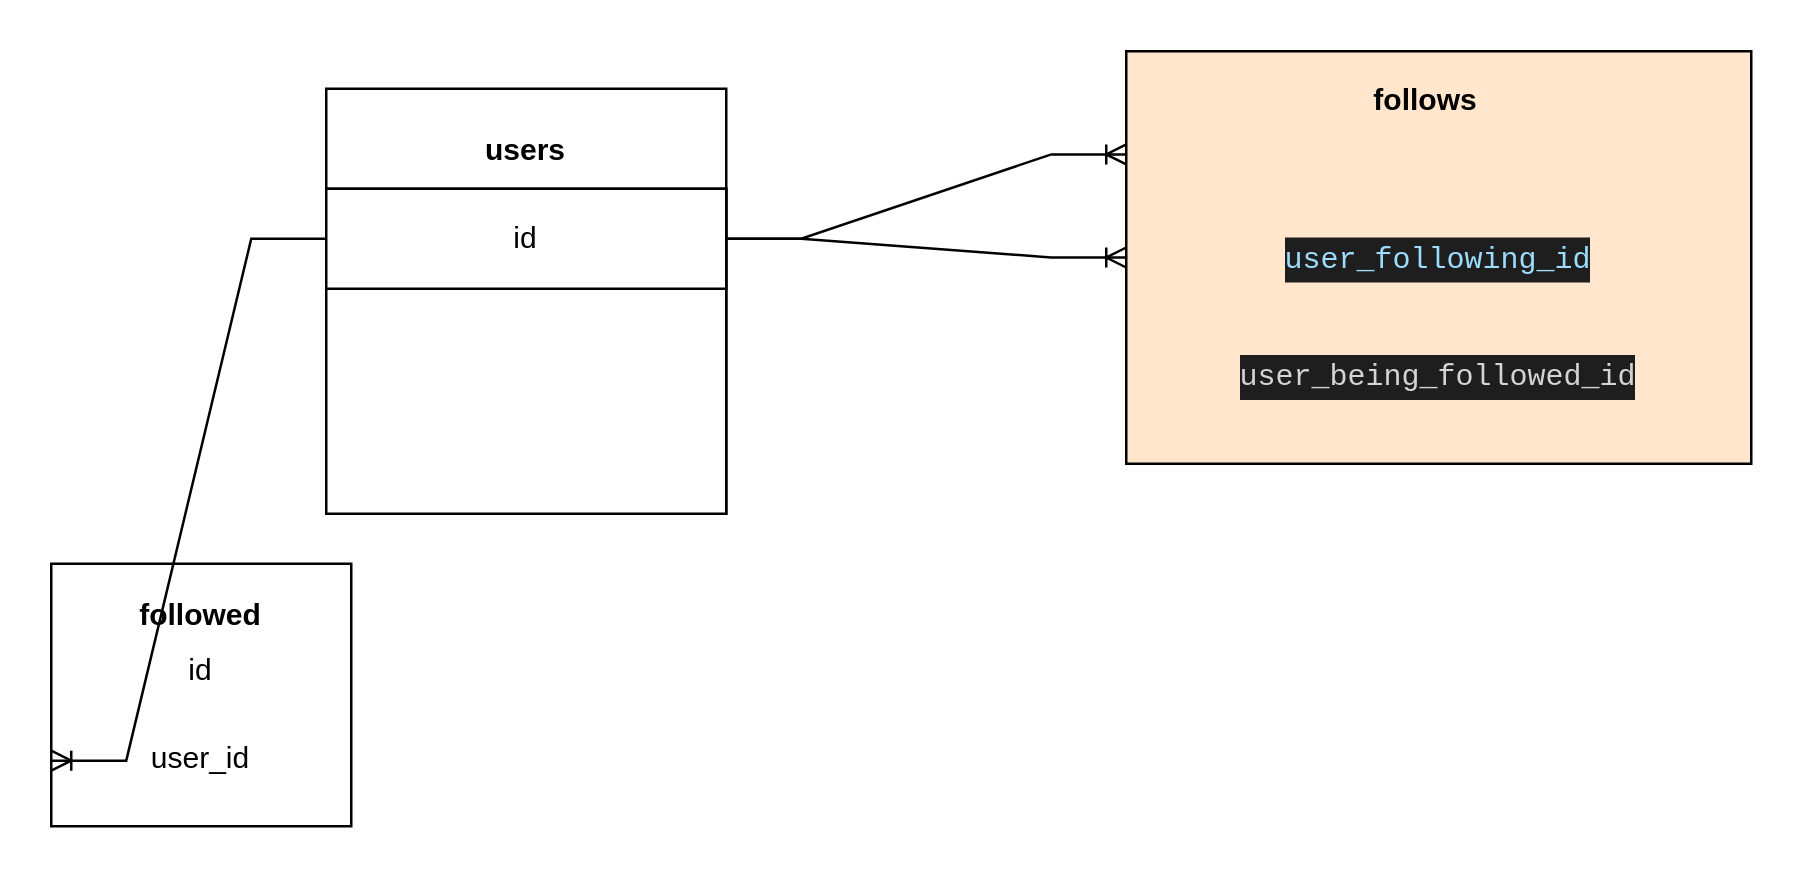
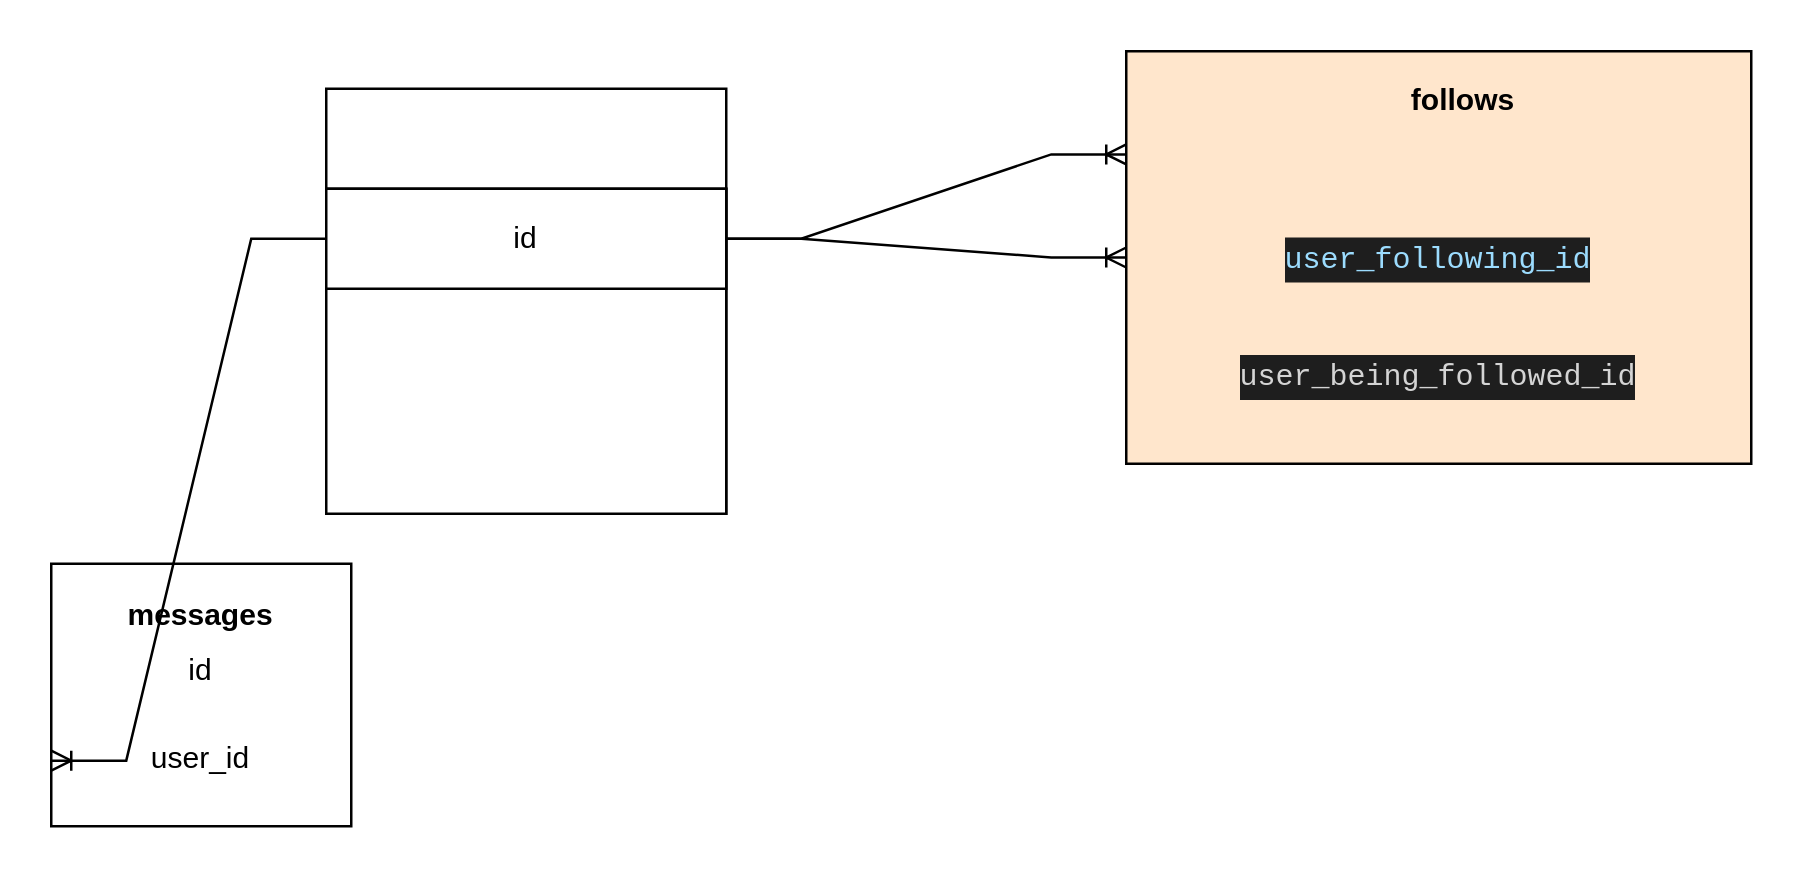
node "follows": moved (1426, 101) -> (1464, 101)
node "users": removed
node "followed": label "followed" -> "messages"
